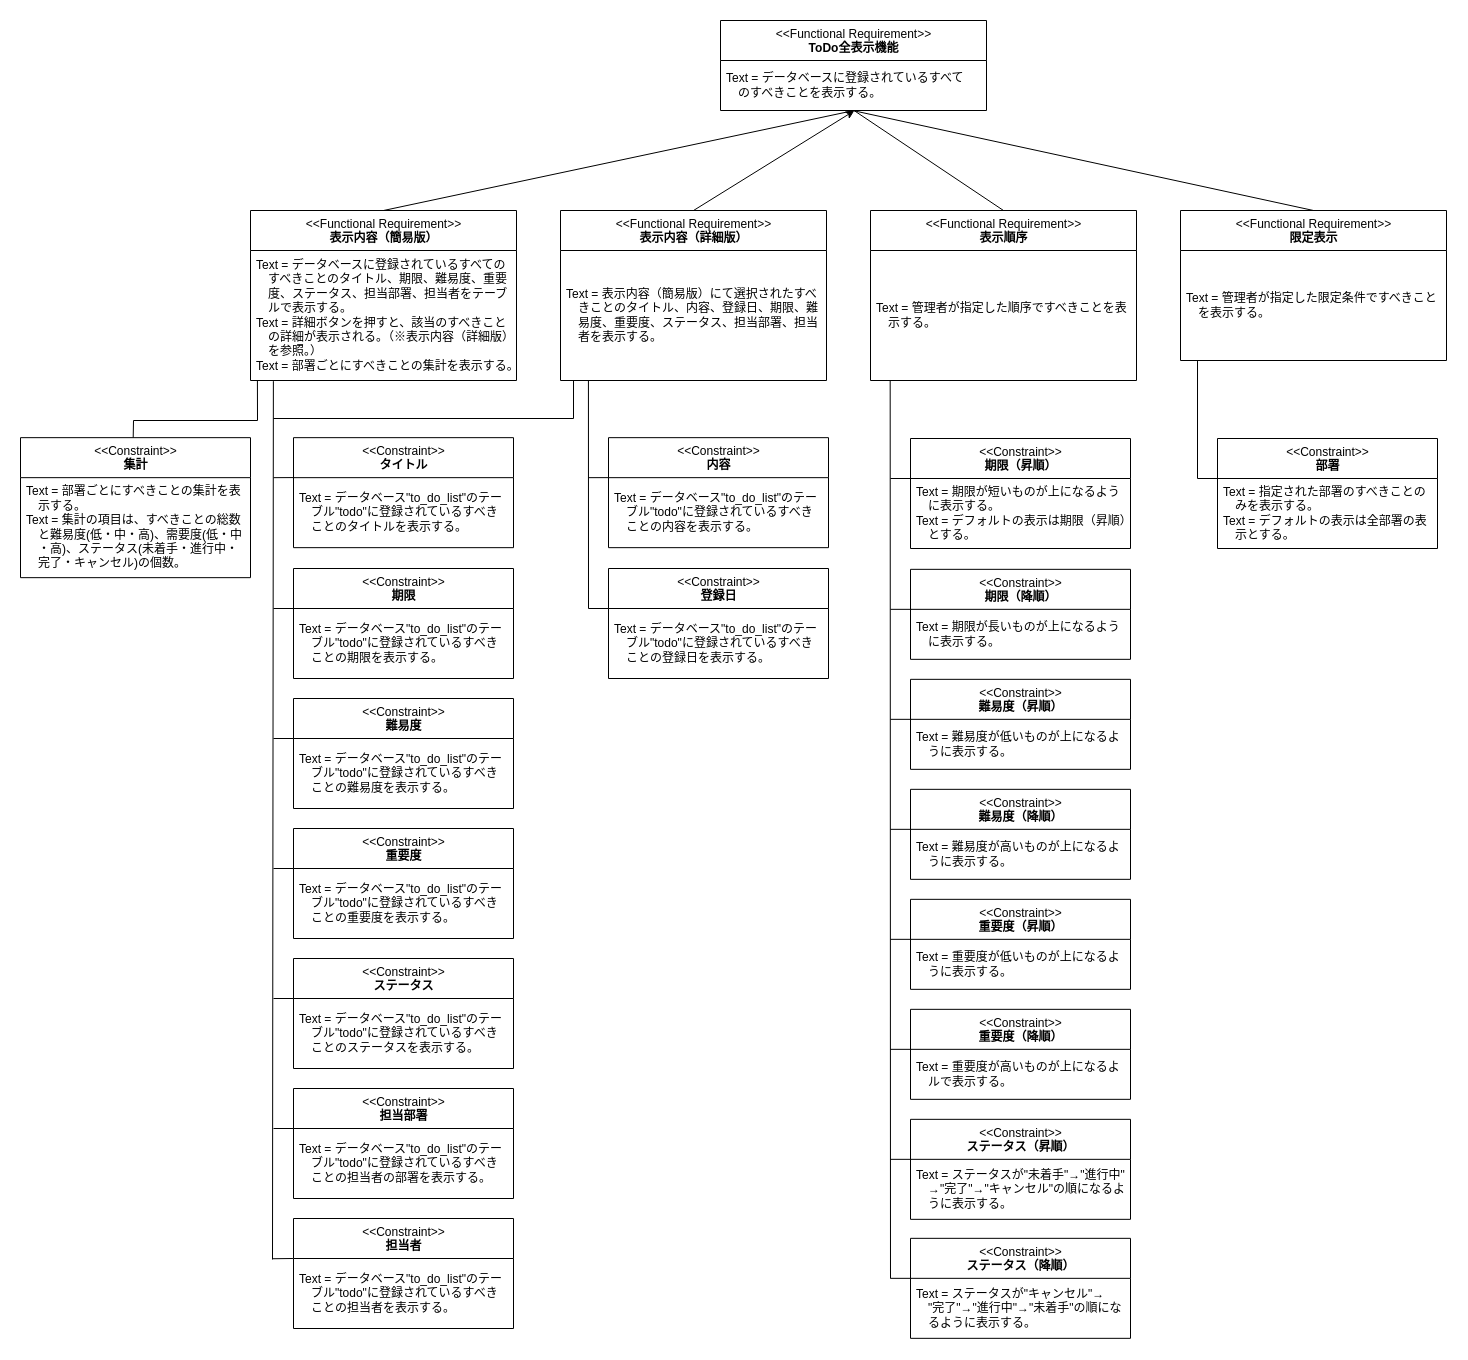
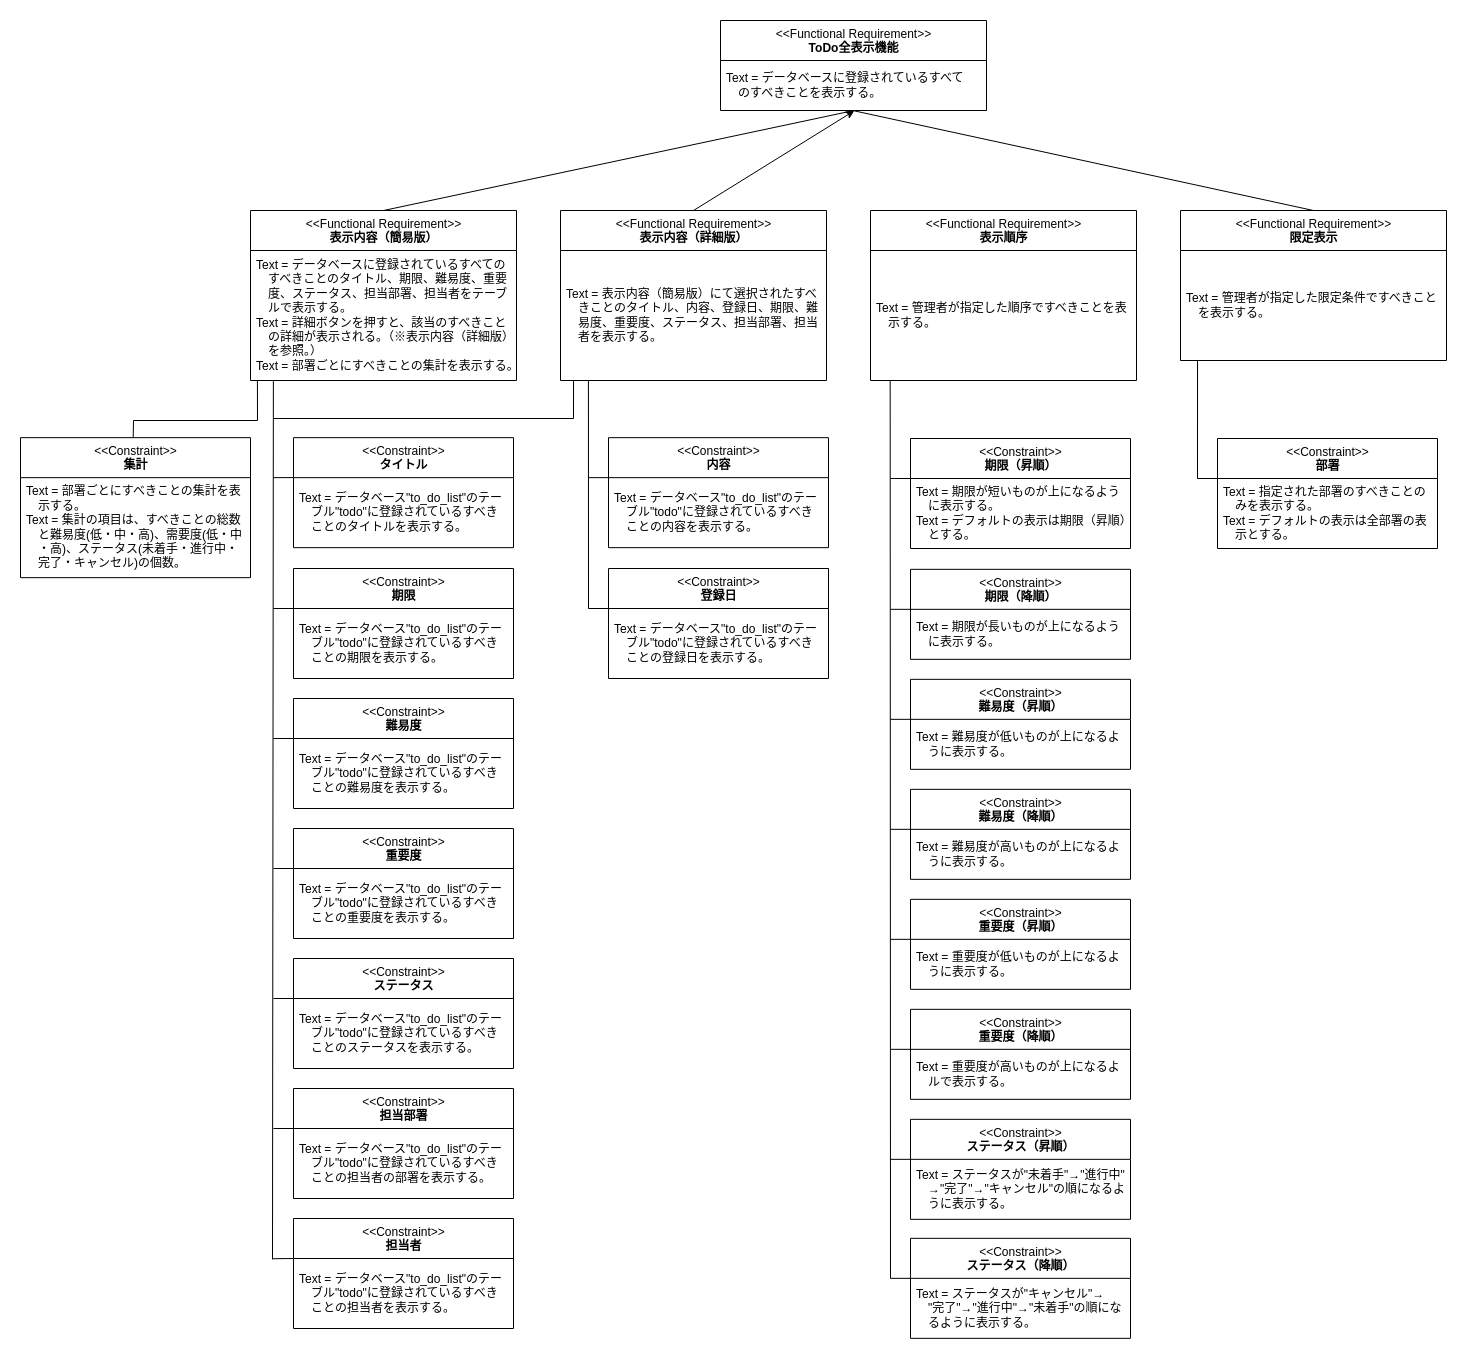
edge "Text = データベースに登録されているすべて のすべきことを表示する。" -- "<<Functional Requirement>> 表示順序": removed
